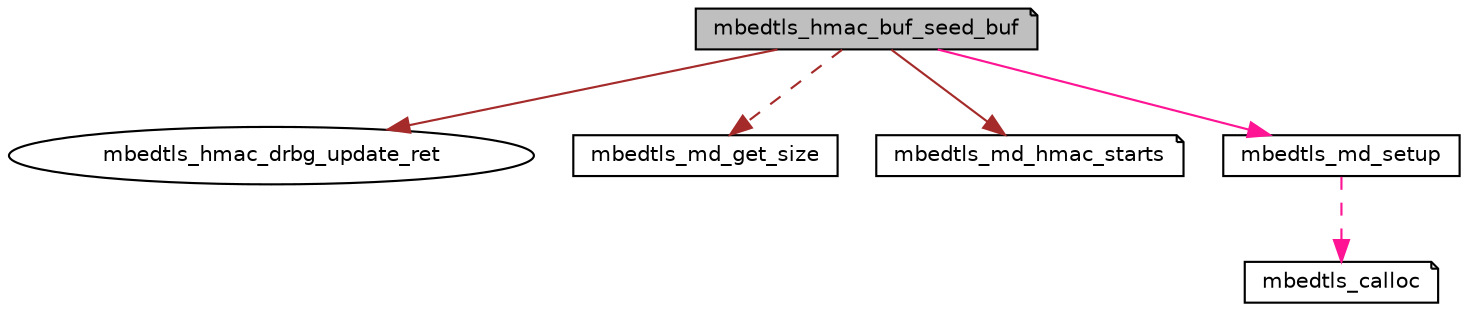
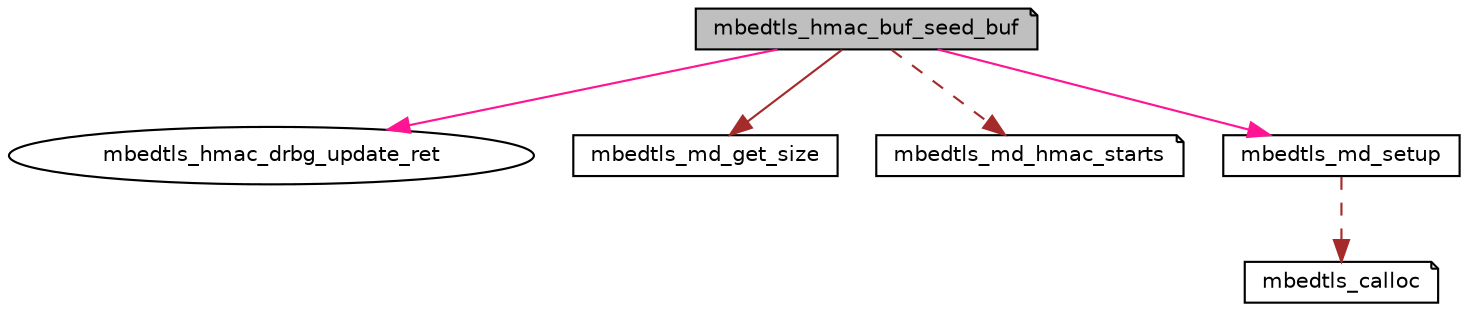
edge "mbedtls_hmac_buf_seed_buf" -> "mbedtls_md_get_size": style dashed -> solid
edge "mbedtls_hmac_buf_seed_buf" -> "mbedtls_md_hmac_starts": style solid -> dashed
edge "mbedtls_hmac_buf_seed_buf" -> "mbedtls_hmac_drbg_update_ret": color brown -> deeppink
edge "mbedtls_md_setup" -> "mbedtls_calloc": color deeppink -> brown
